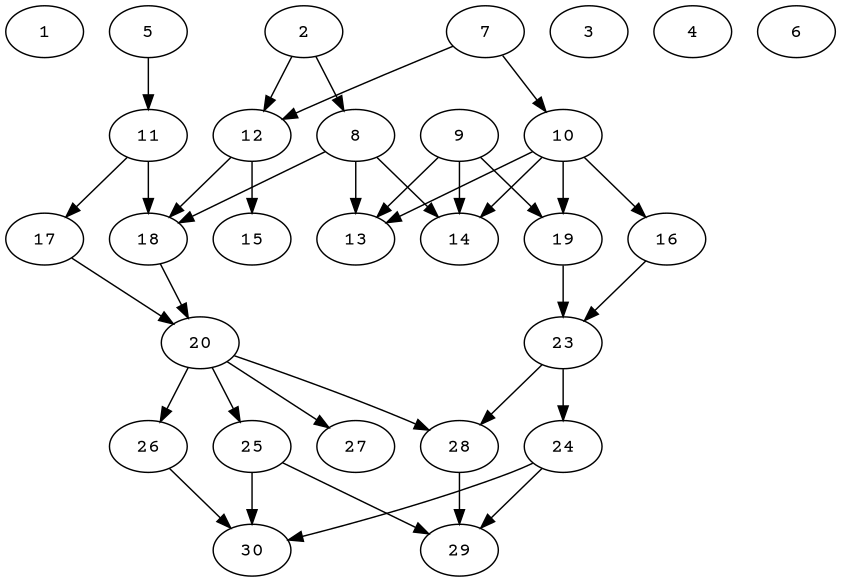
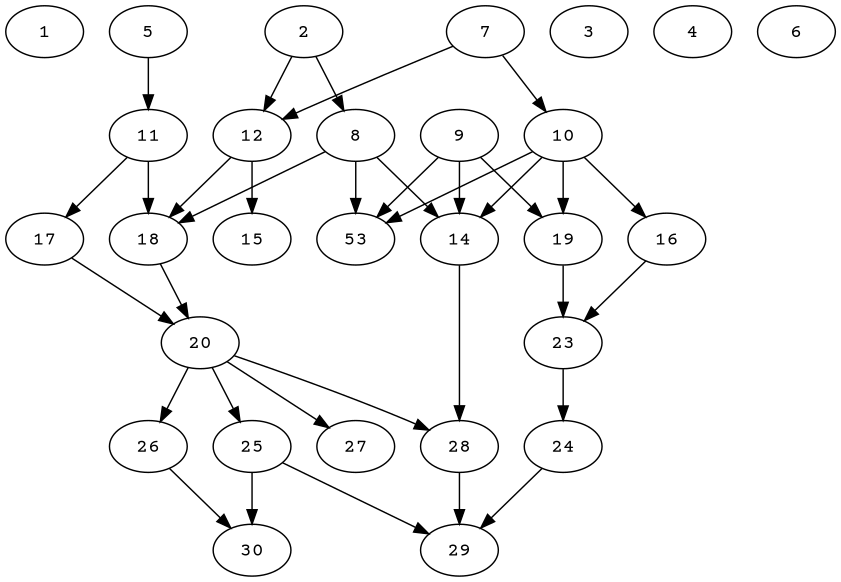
node "13": label "13" -> "53"
edge "23" -> "28": now "14" -> "28"
edge "24" -> "30": removed
